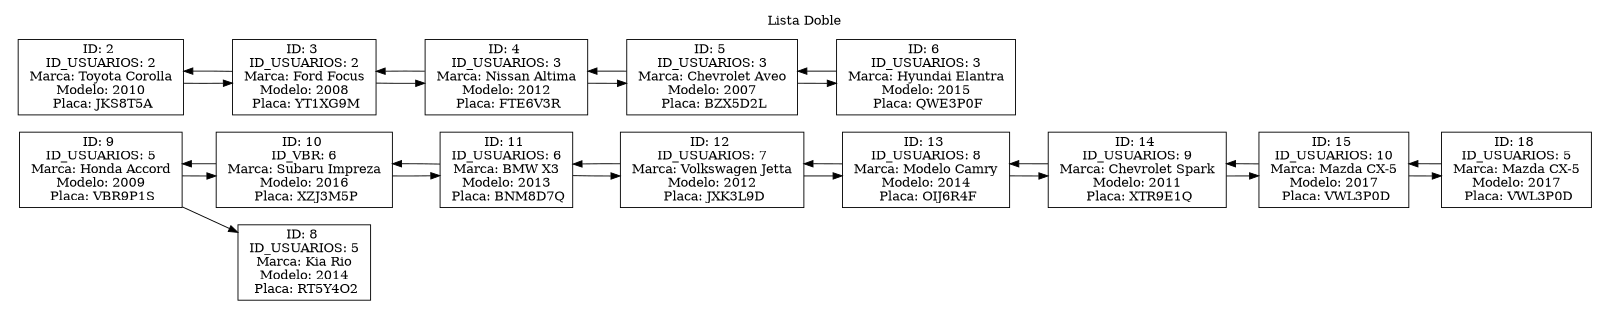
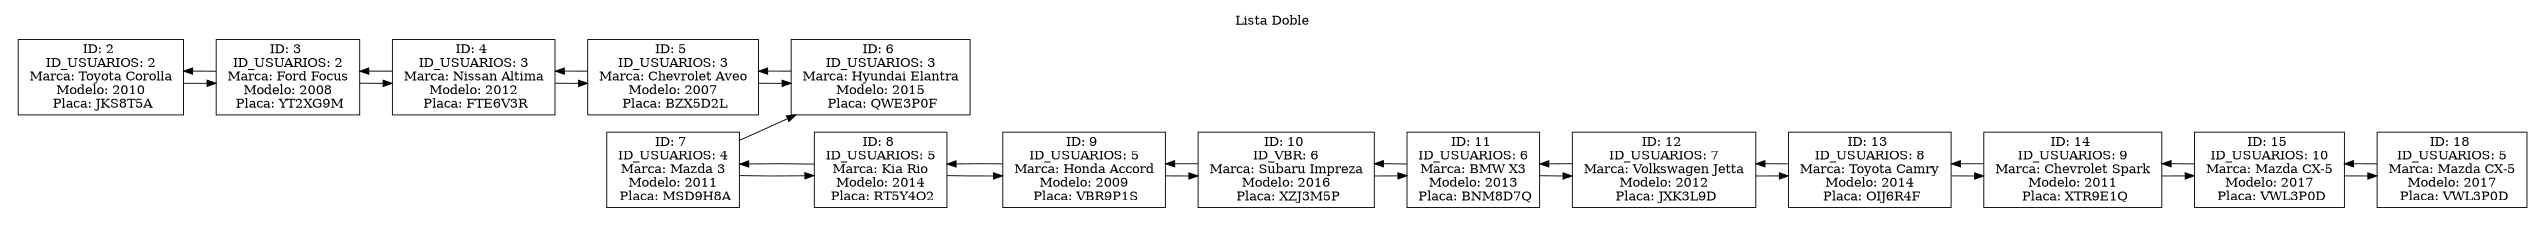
node "ID: 3": text "Placa: YT1XG9M" -> "Placa: YT2XG9M"
node "ID: 13": text "Marca: Modelo Camry" -> "Marca: Toyota Camry"
node "ID: 7": added
edge "ID: 8" -> "ID: 9": added
